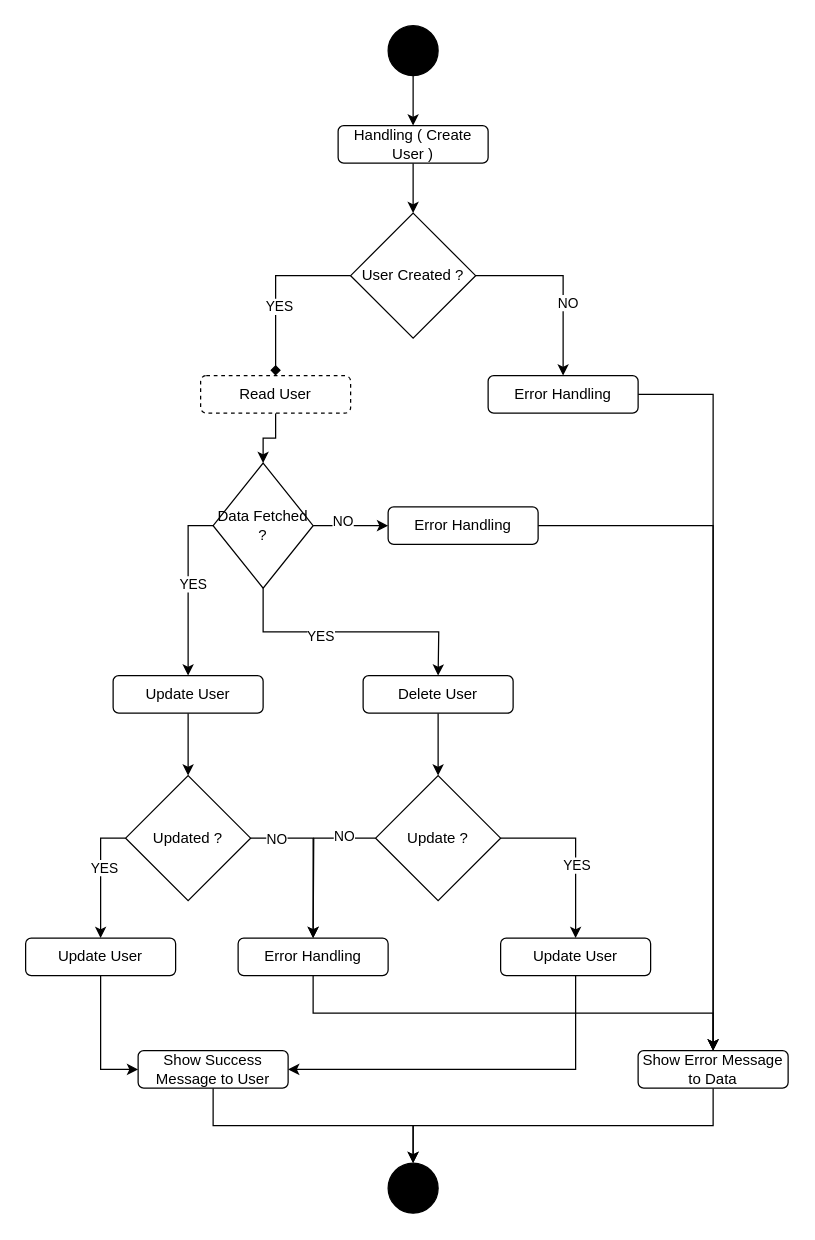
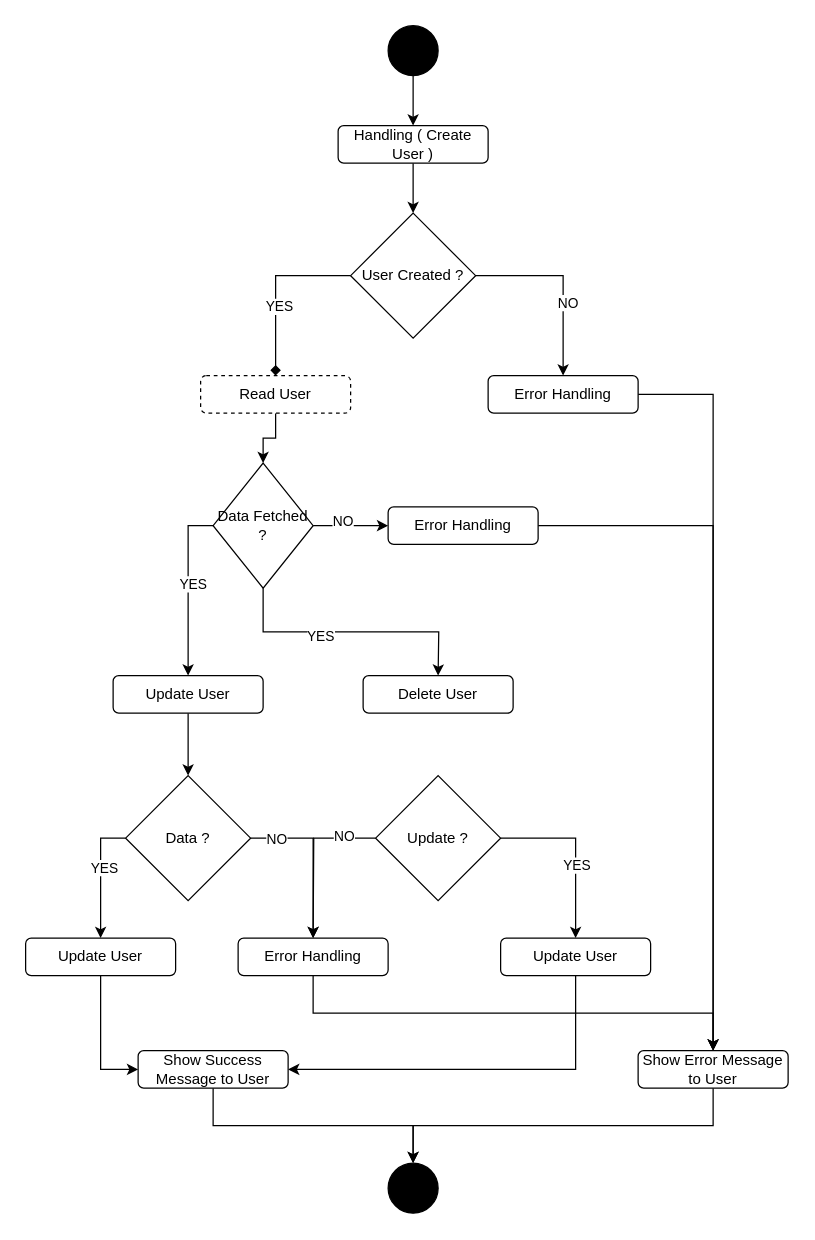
edge "Delete User" -> "Update ?": removed
node "Updated ?": label "Updated ?" -> "Data ?"
node "Show Error Message to Data": label "Show Error Message to Data" -> "Show Error Message to User"
